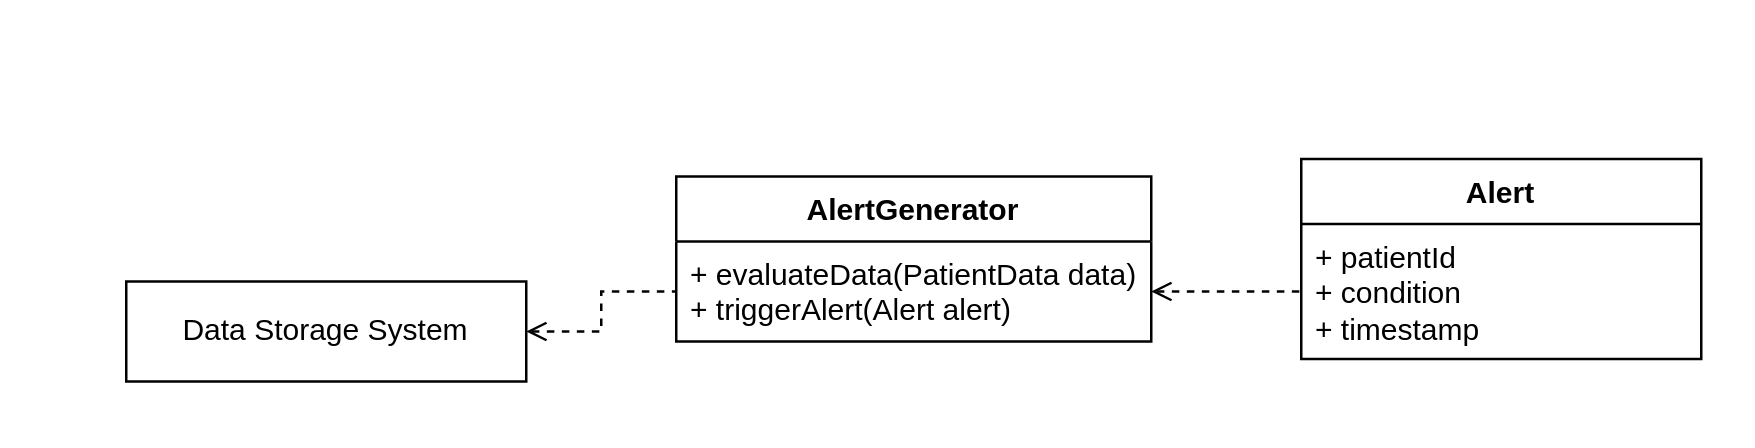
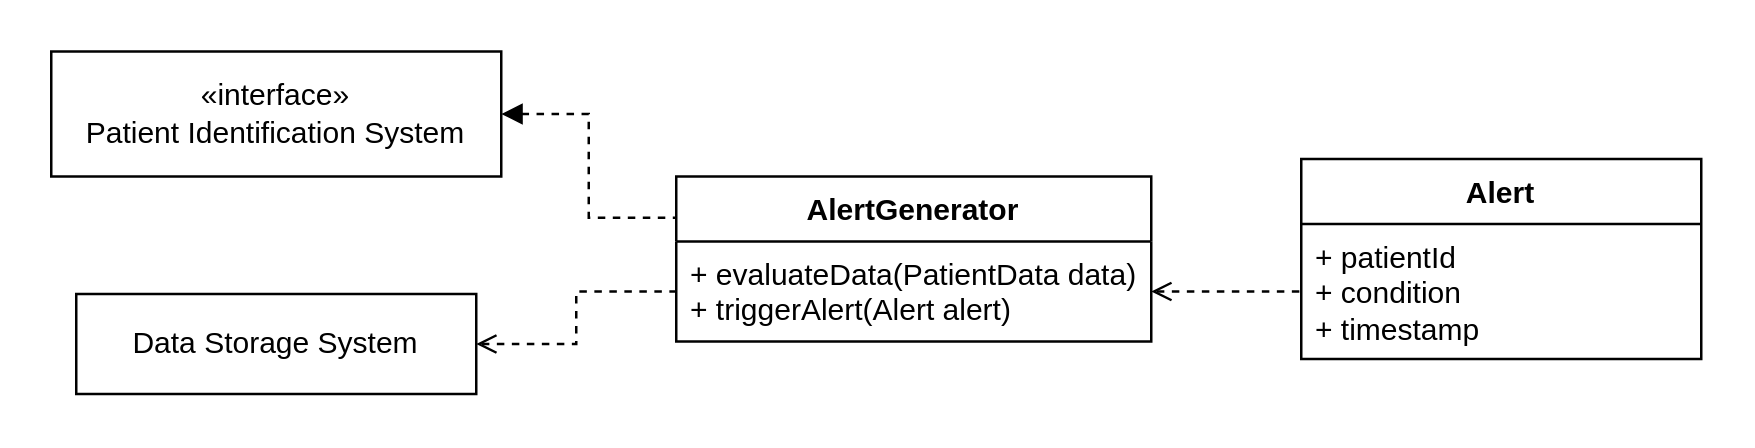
node "«interface» Patient Identification System": added
edge "AlertGenerator" -> "«interface» Patient Identification System": added
node "Data Storage System": moved (326, 331) -> (276, 344)
